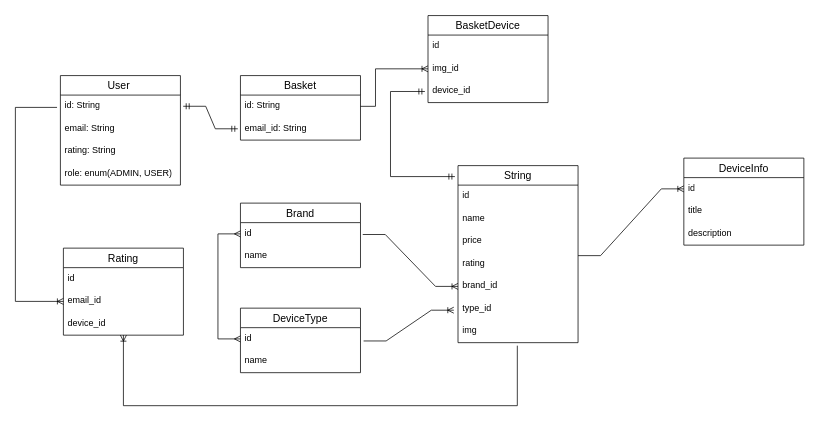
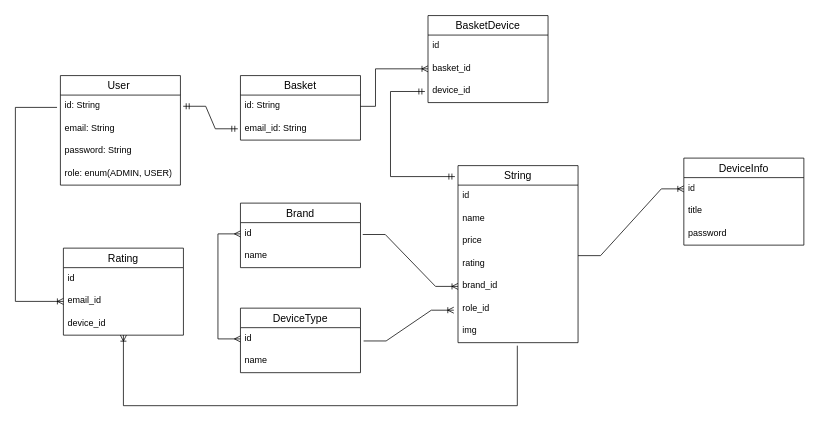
node "img_id": label "img_id" -> "basket_id"
node "rating: String": label "rating: String" -> "password: String"
node "description": label "description" -> "password"
node "type_id": label "type_id" -> "role_id"
